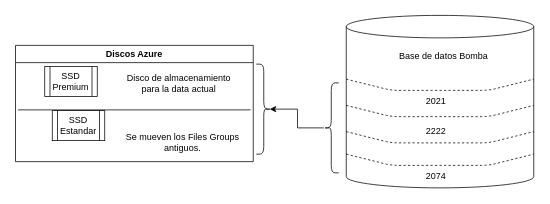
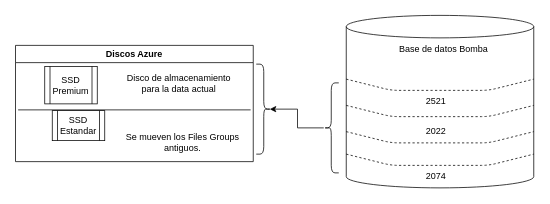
node "Base de datos Bomba": moved (444, 57) -> (444, 49)
node "SSD Premium": size 53x30 -> 53x38
node "2021": label "2021" -> "2521"
node "2222": label "2222" -> "2022"
